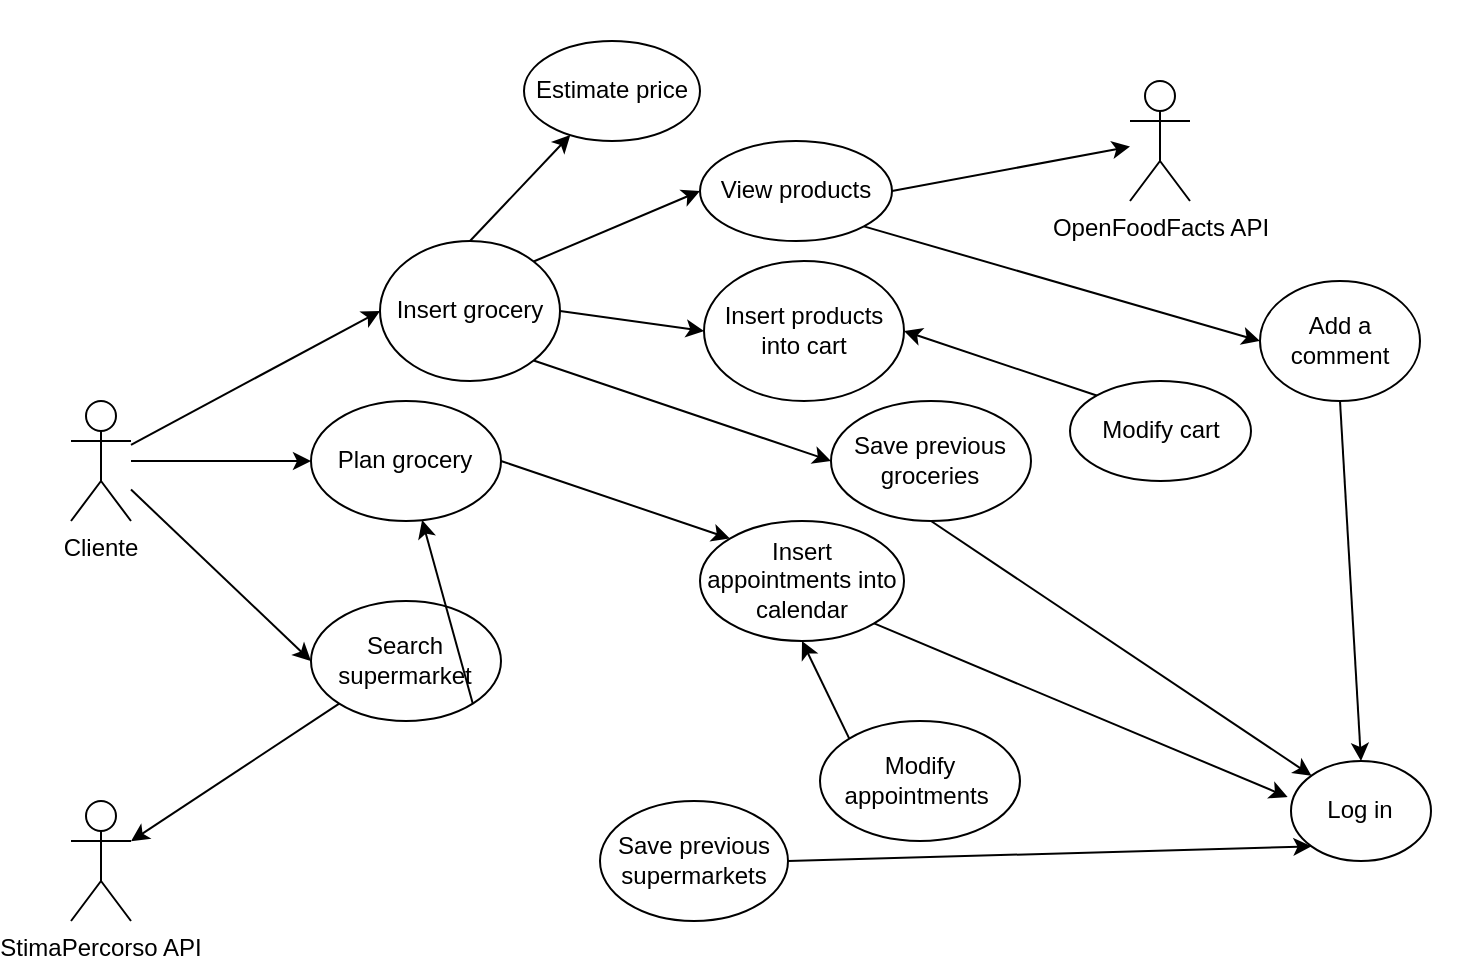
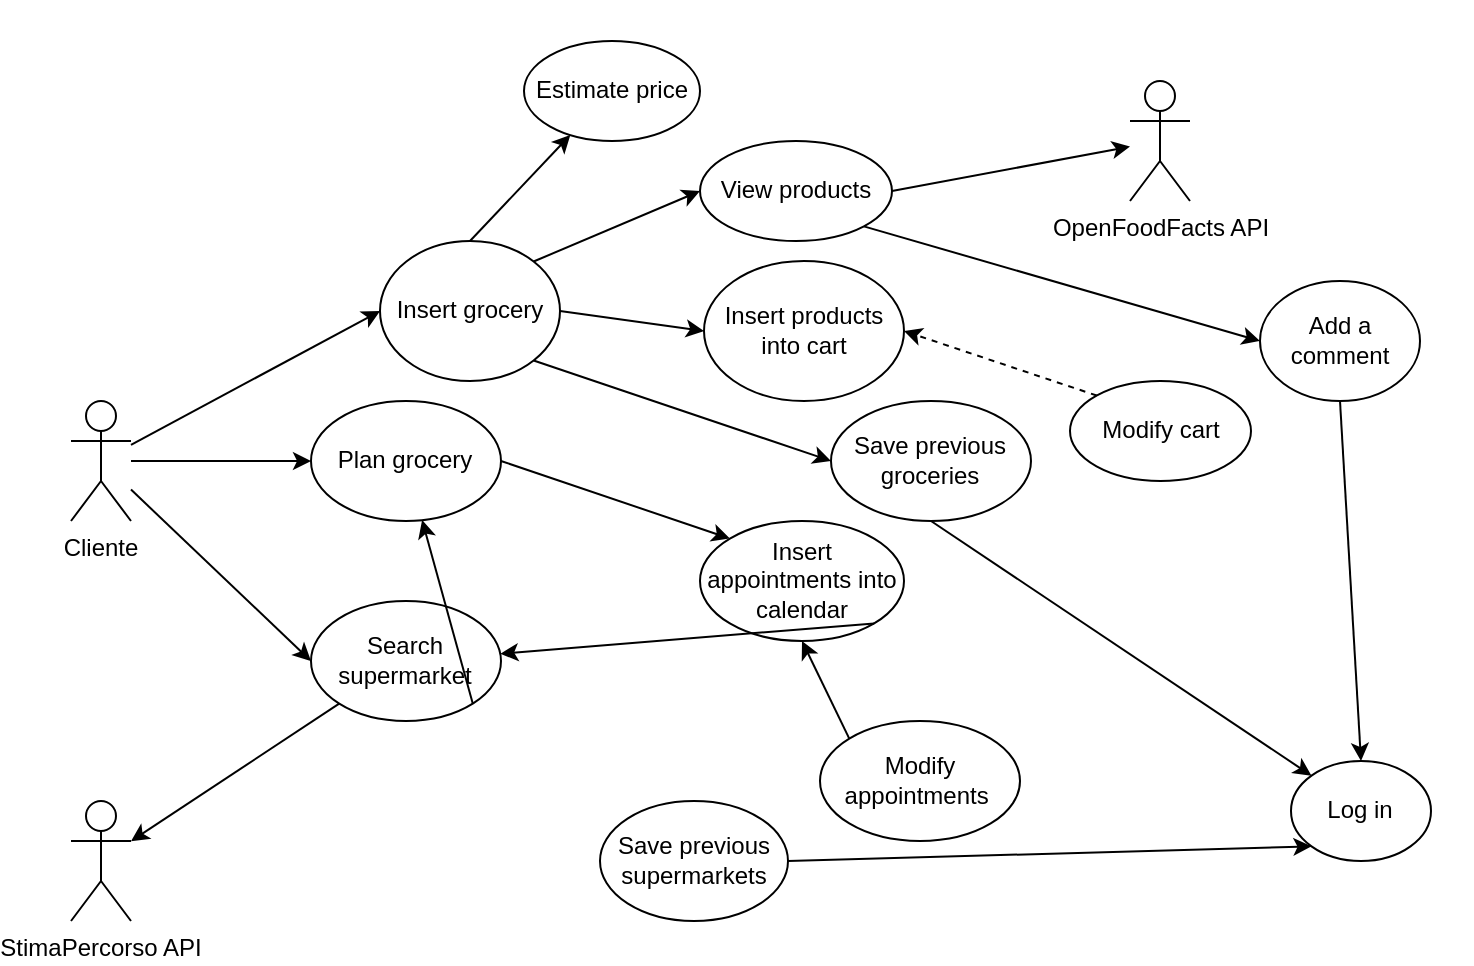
edge "Modify cart" -> "Insert products into cart": style solid -> dashed
edge "Insert appointments into calendar" -> "Log in": now "Insert appointments into calendar" -> "Search supermarket"
